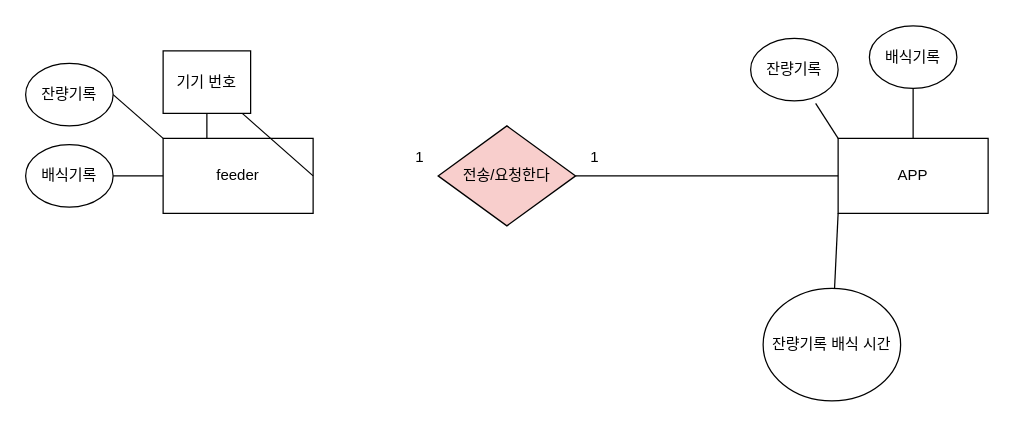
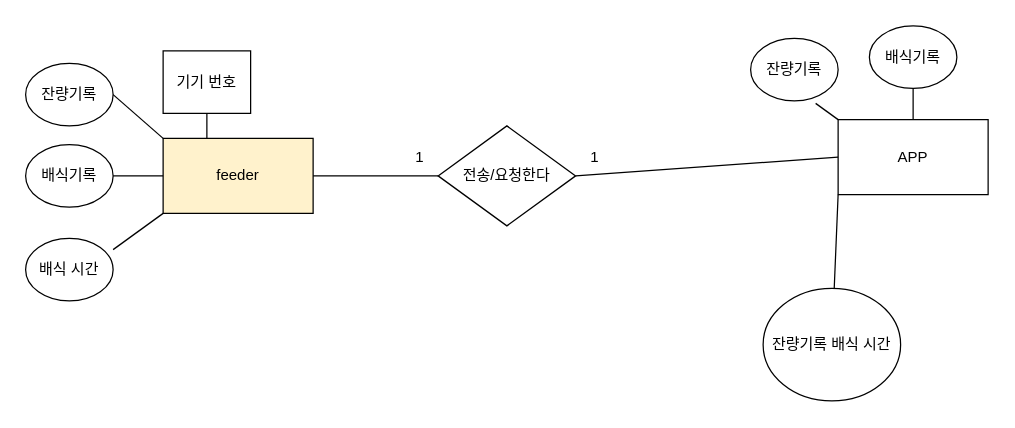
edge "기기 번호" -- "feeder": now "전송/요청한다" -- "feeder"
node "feeder": fillcolor #ffffff -> #fff2cc
node "전송/요청한다": fillcolor #f8cecc -> #ffffff
node "APP": moved (913, 176) -> (913, 157)
edge "feeder" -- "배식 시간": added
node "배식 시간": added
